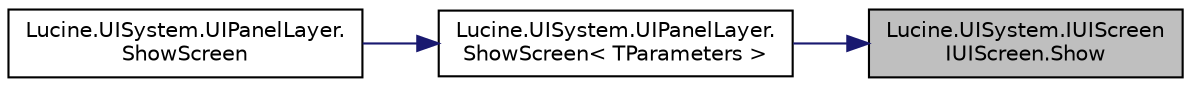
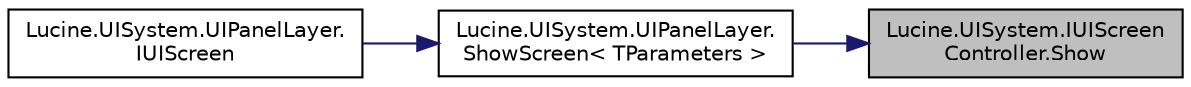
node "Lucine.UISystem.UIPanelLayer. ShowScreen": label "Lucine.UISystem.UIPanelLayer. ShowScreen" -> "Lucine.UISystem.UIPanelLayer. IUIScreen"
node "Lucine.UISystem.IUIScreen IUIScreen.Show": label "Lucine.UISystem.IUIScreen IUIScreen.Show" -> "Lucine.UISystem.IUIScreen Controller.Show"
